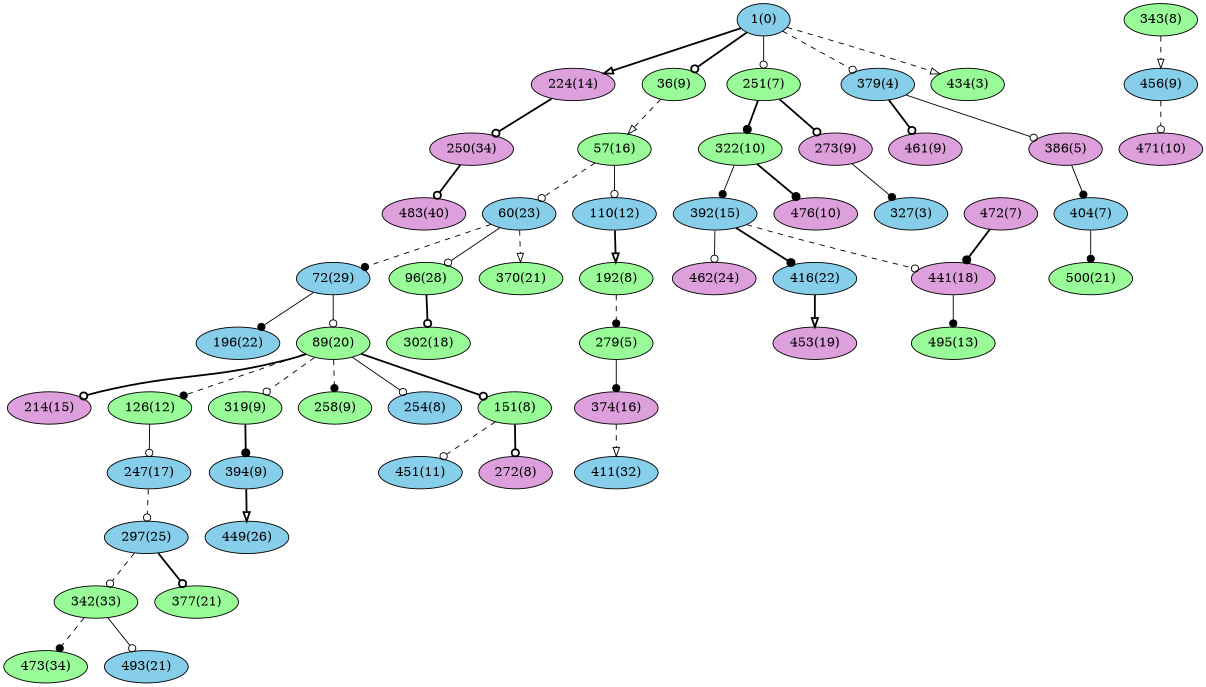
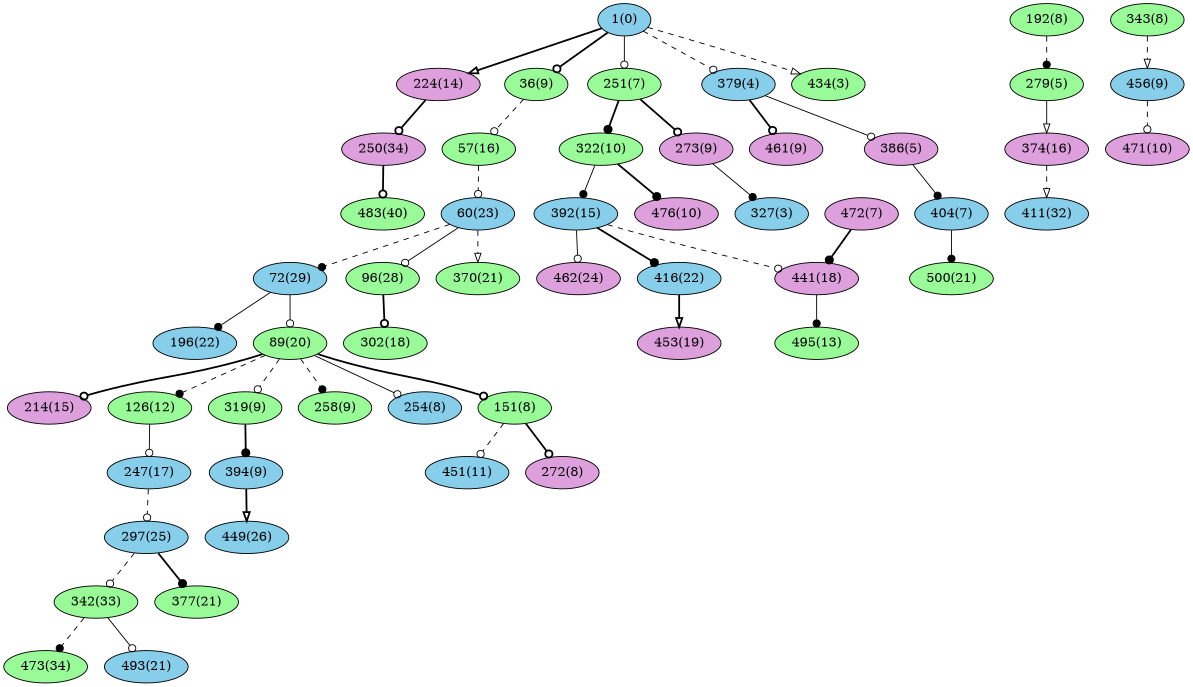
edge "36(9)" -> "57(16)": arrowhead onormal -> odot
node "483(40)": fillcolor plum -> palegreen
node "110(12)": removed
edge "279(5)" -> "374(16)": arrowhead dot -> onormal
edge "297(25)" -> "377(21)": arrowhead odot -> dot
